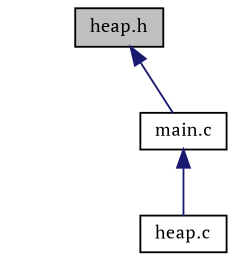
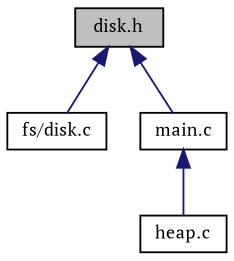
node "heap.h": label "heap.h" -> "disk.h"
node "fs/disk.c": added
